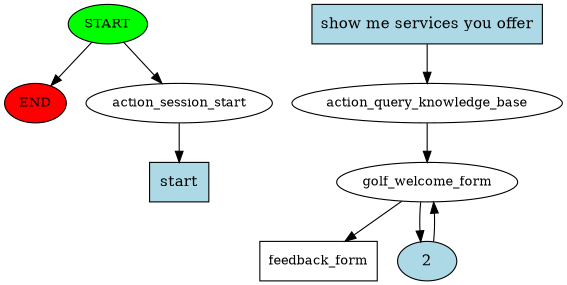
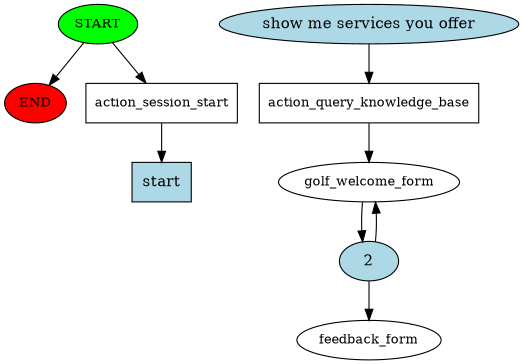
node "show me services you offer": shape box -> ellipse
node "action_session_start": shape ellipse -> box
node "action_query_knowledge_base": shape ellipse -> box
edge "golf_welcome_form" -> "feedback_form": now "2" -> "feedback_form"
node "feedback_form": shape box -> ellipse
